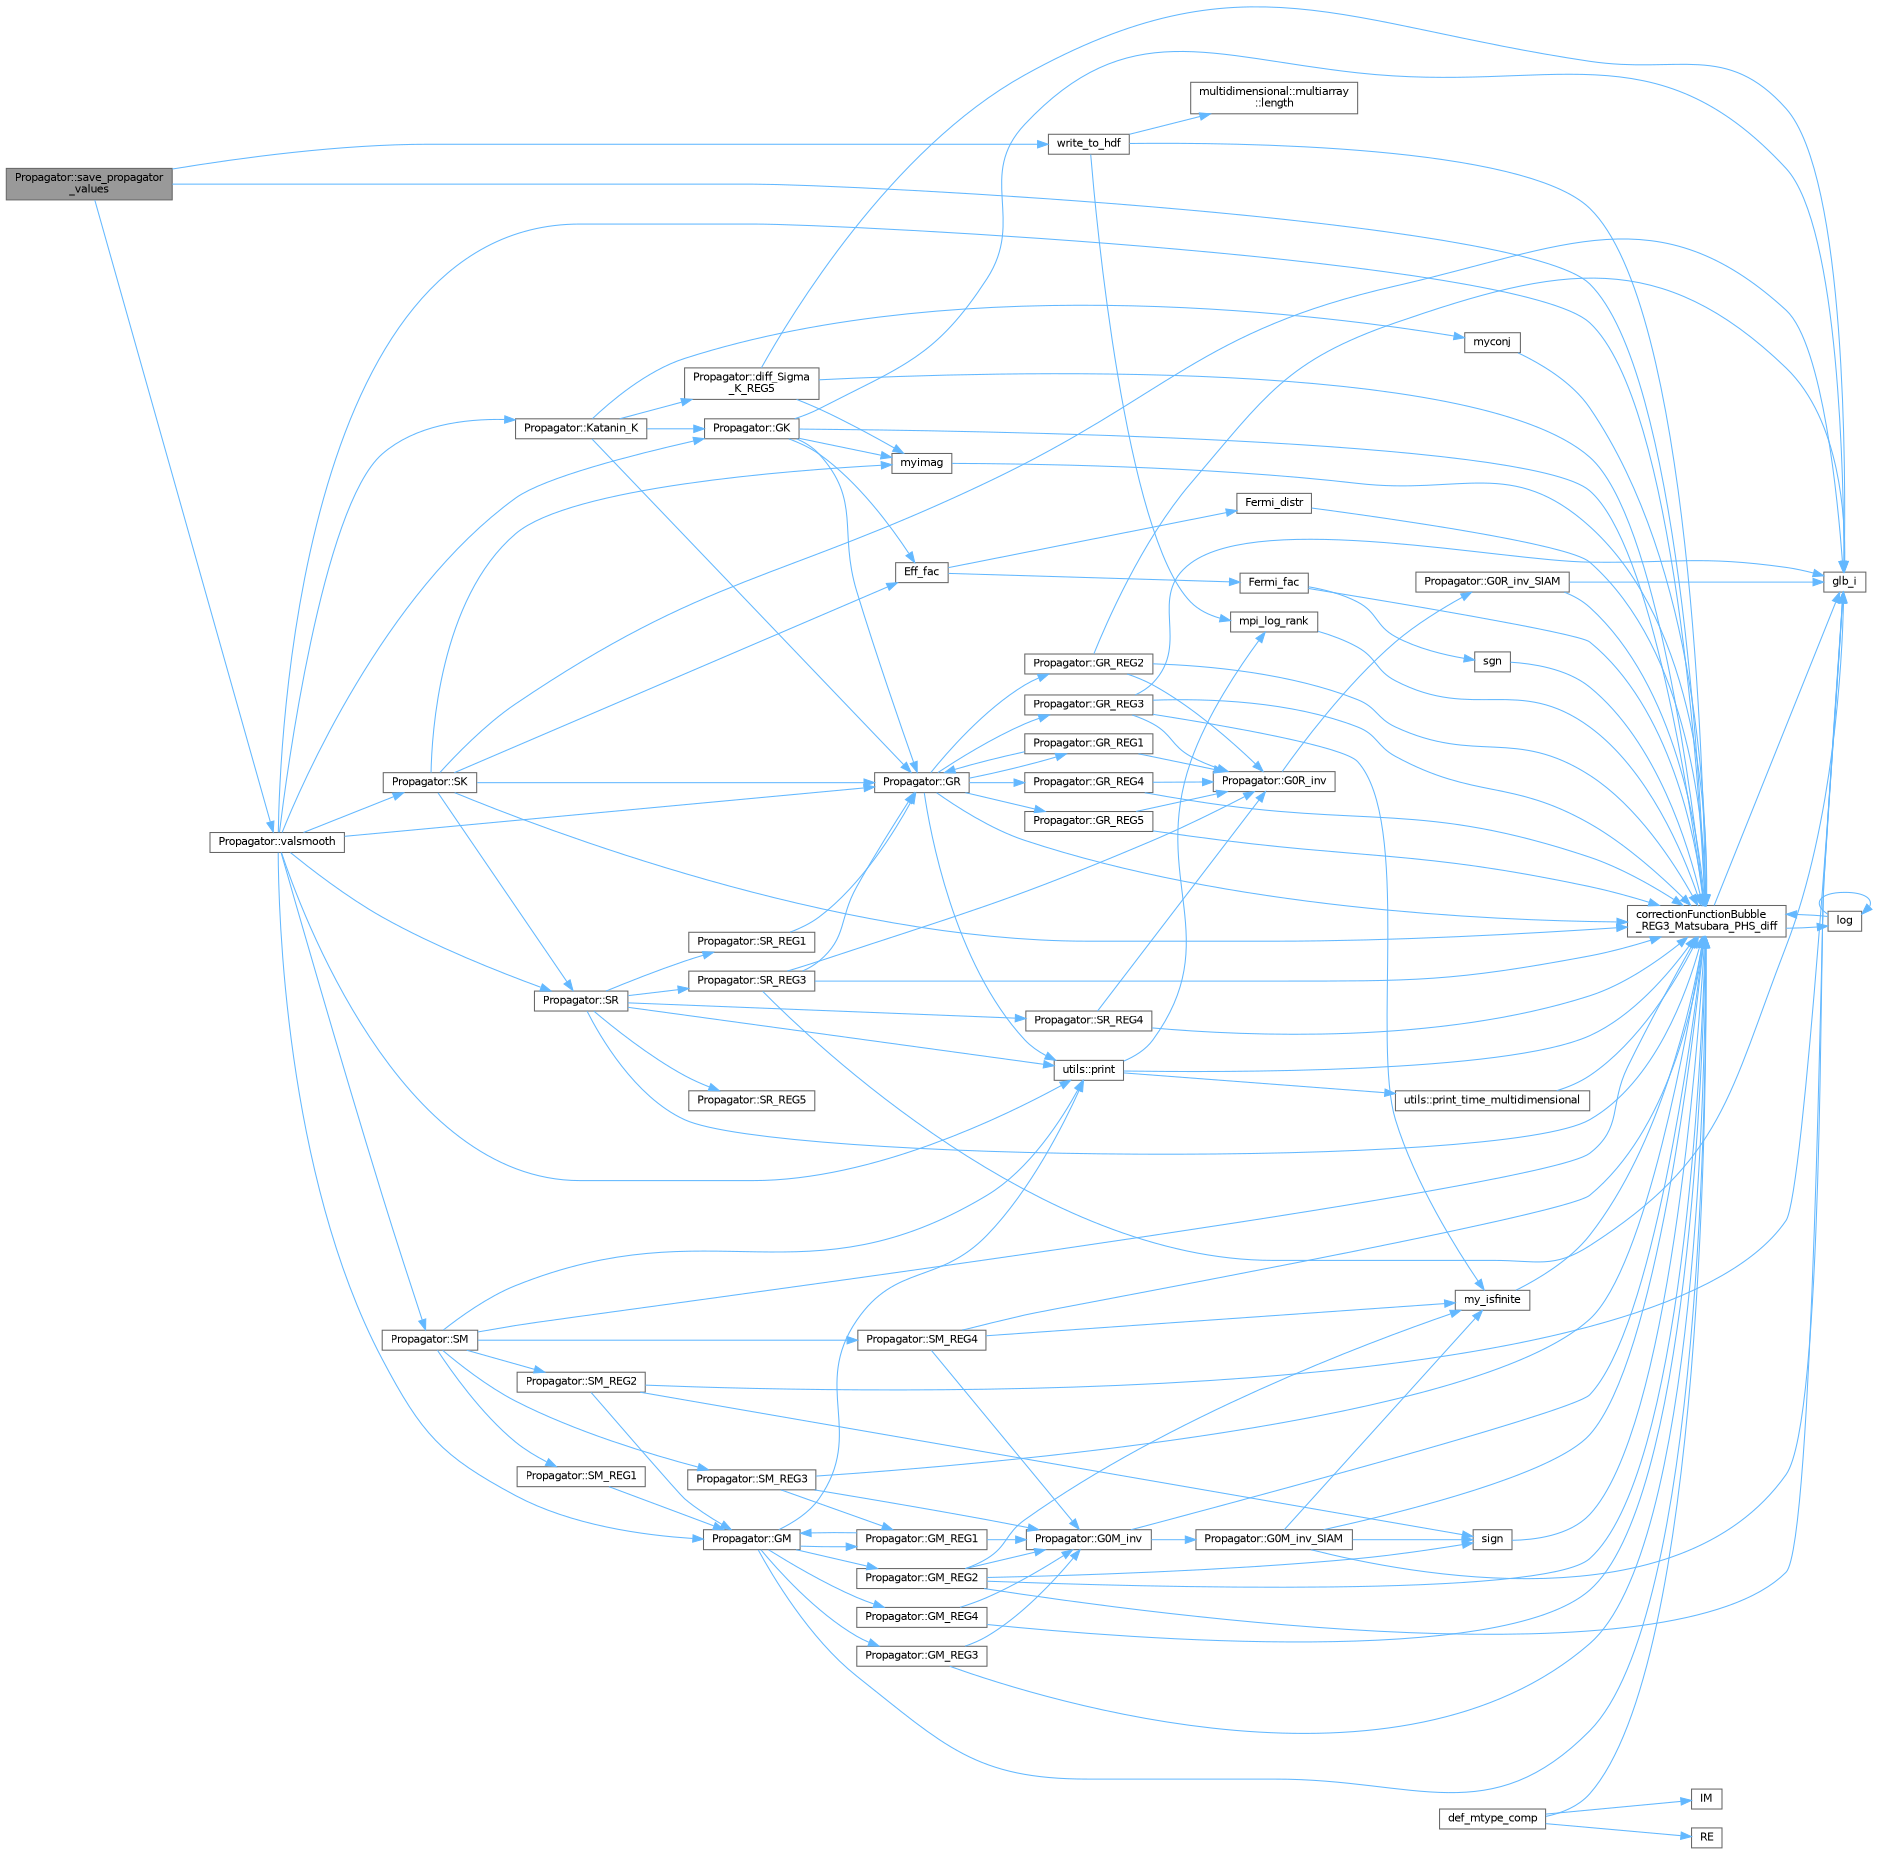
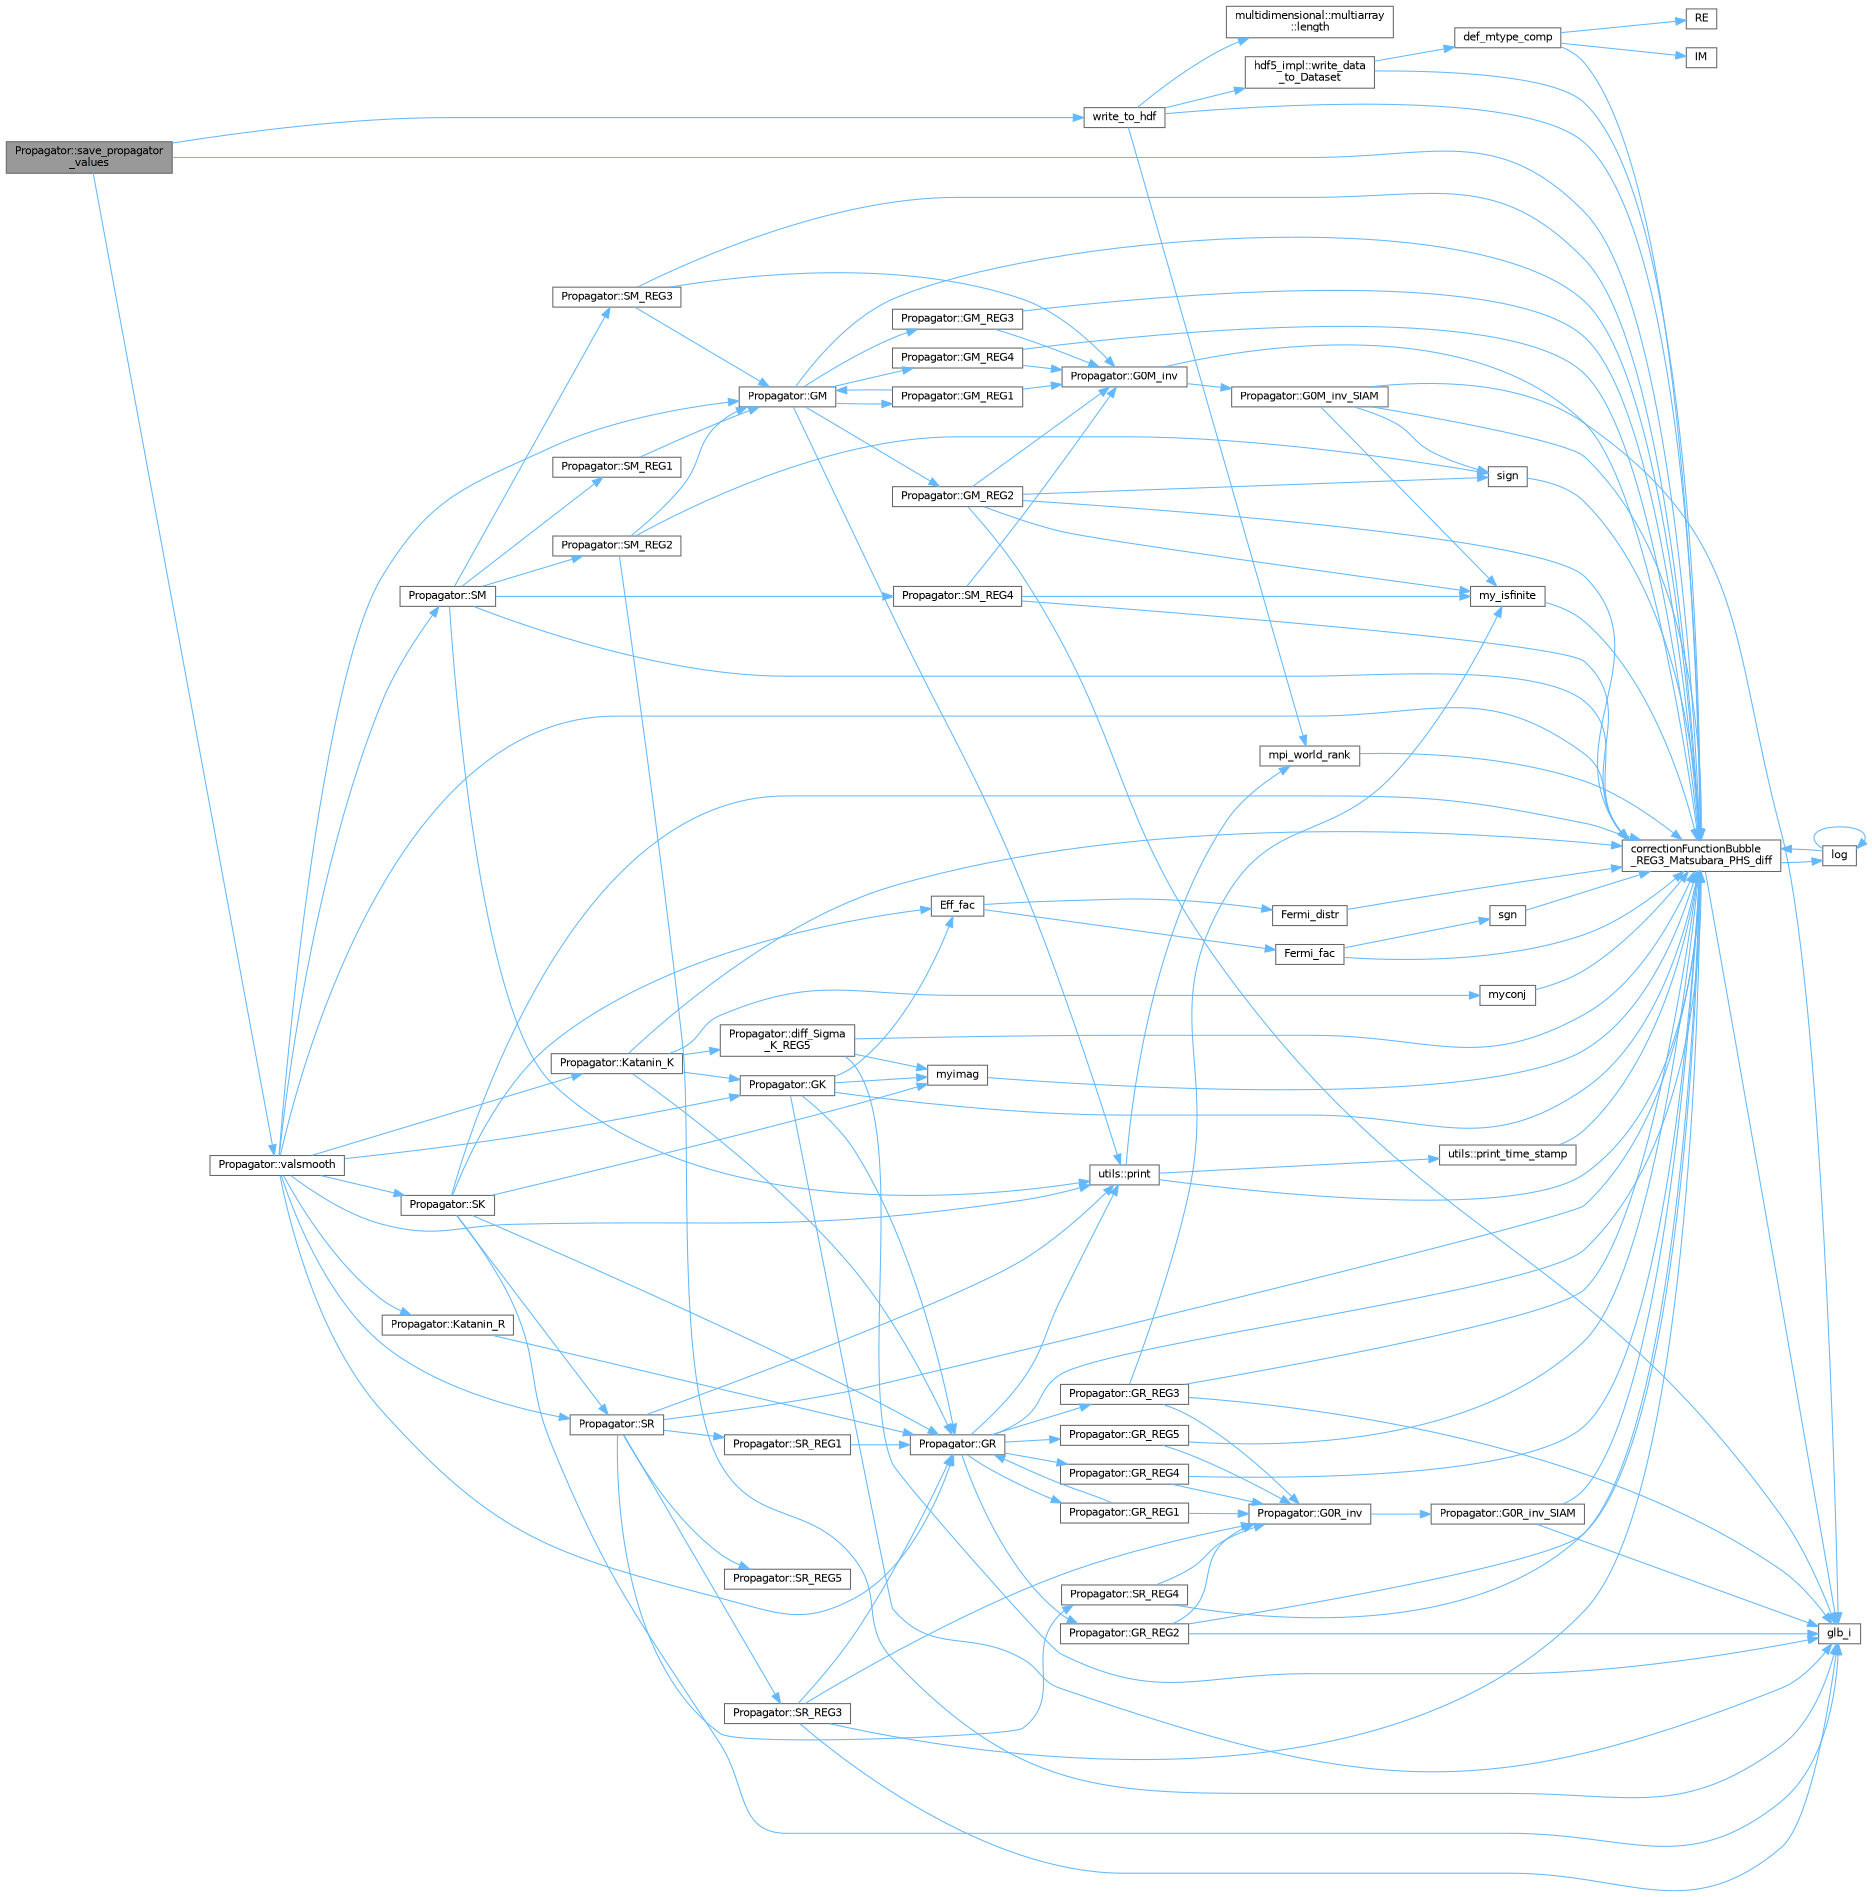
node "hdf5_impl::write_data _to_Dataset": added
node "mpi_log_rank": label "mpi_log_rank" -> "mpi_world_rank"
edge "Propagator::Katanin_K" -> "correctionFunctionBubble _REG3_Matsubara_PHS_diff": added
node "utils::print_time_multidimensional": label "utils::print_time_multidimensional" -> "utils::print_time_stamp"
node "Propagator::Katanin_R": added
edge "Propagator::SM_REG3" -> "Propagator::GM_REG1": now "Propagator::SM_REG3" -> "Propagator::GM"
